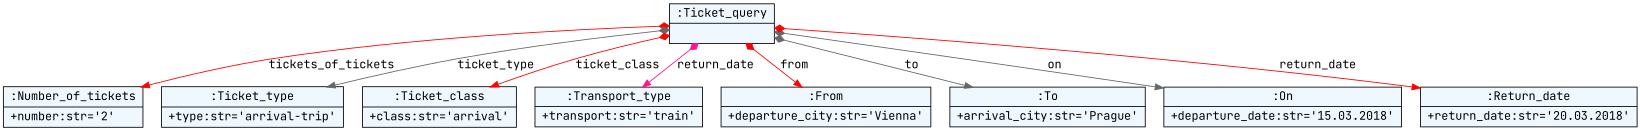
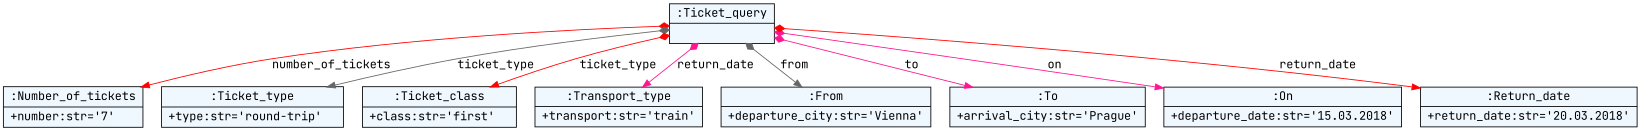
edge ":Ticket_query" -- ":On": color gray40 -> deeppink
edge ":Ticket_query" -- ":To": color gray40 -> deeppink
edge ":Ticket_query" -- ":Number_of_tickets": label "tickets_of_tickets" -> "number_of_tickets"
edge ":Ticket_query" -- ":Ticket_class": label "ticket_class" -> "ticket_type"
edge ":Ticket_query" -- ":From": color red -> gray40
node ":Number_of_tickets": text "+number:str='2'" -> "+number:str='7'"
node ":Ticket_type": text "+type:str='arrival-trip'" -> "+type:str='round-trip'"
node ":Ticket_class": text "+class:str='arrival'" -> "+class:str='first'"
